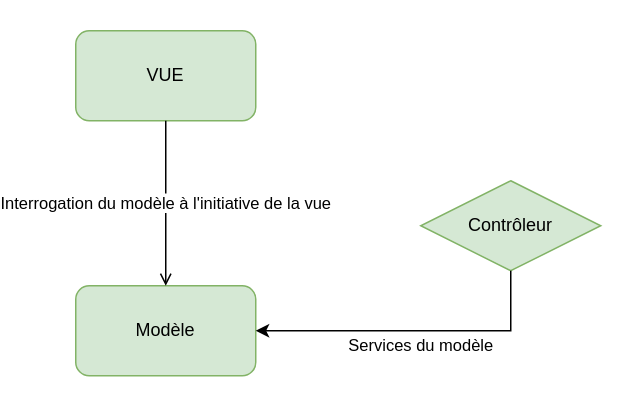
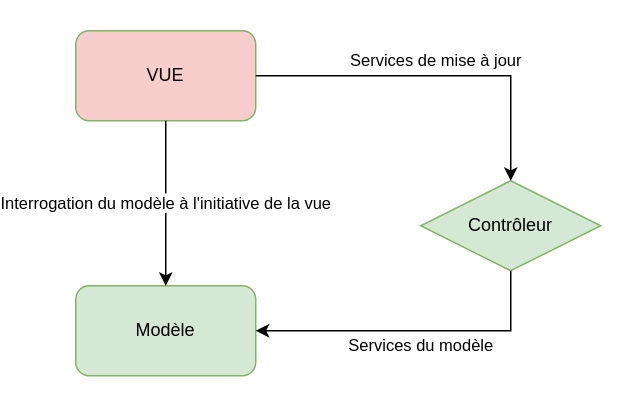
node "VUE": fillcolor #d5e8d4 -> #f8cecc
edge "VUE" -> "Contrôleur": added, label "Services de mise à jour"
edge "VUE" -> "Modèle": arrowhead open -> classic
